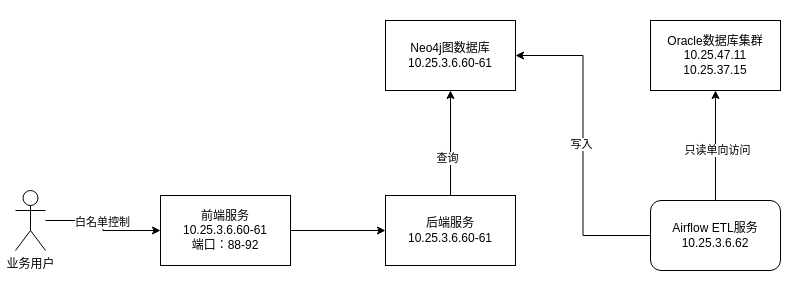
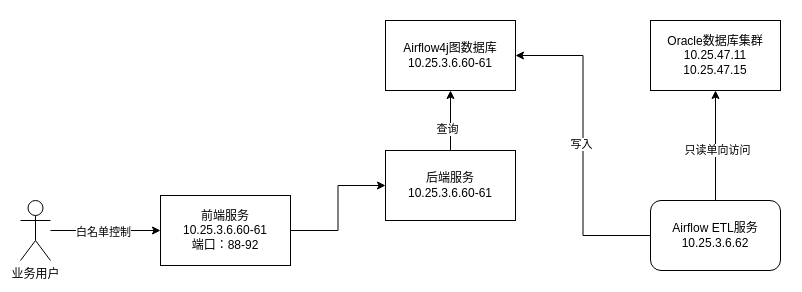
node "Neo4j图数据库 10.25.3.6.60-61": label "Neo4j图数据库 10.25.3.6.60-61" -> "Airflow4j图数据库 10.25.3.6.60-61"
node "Oracle数据库集群 10.25.47.11 10.25.37.15": label "Oracle数据库集群 10.25.47.11 10.25.37.15" -> "Oracle数据库集群 10.25.47.11 10.25.47.15"
node "业务用户": moved (31, 221) -> (36, 231)
node "后端服务 10.25.3.6.60-61": moved (451, 231) -> (451, 186)
